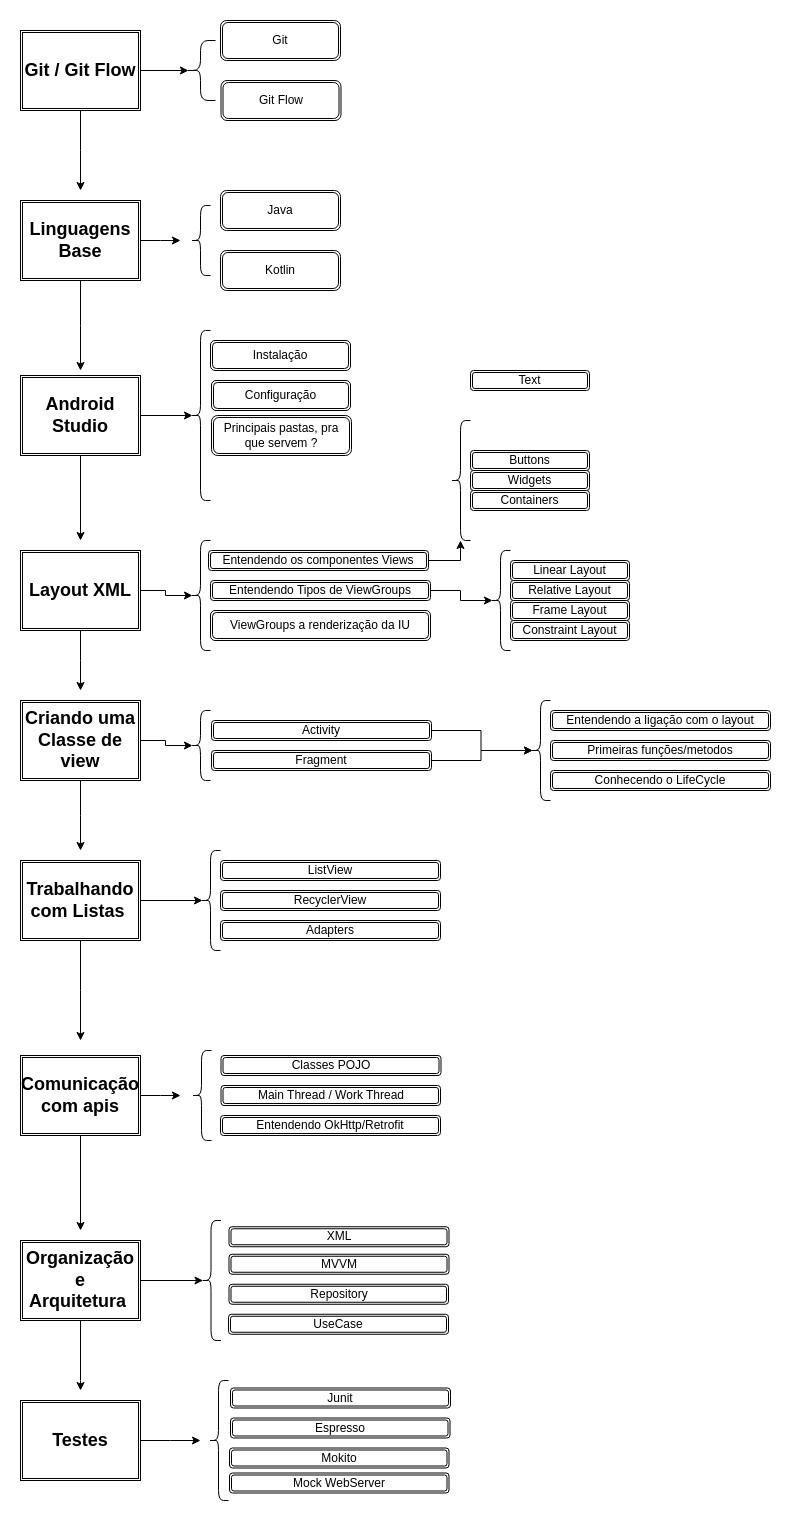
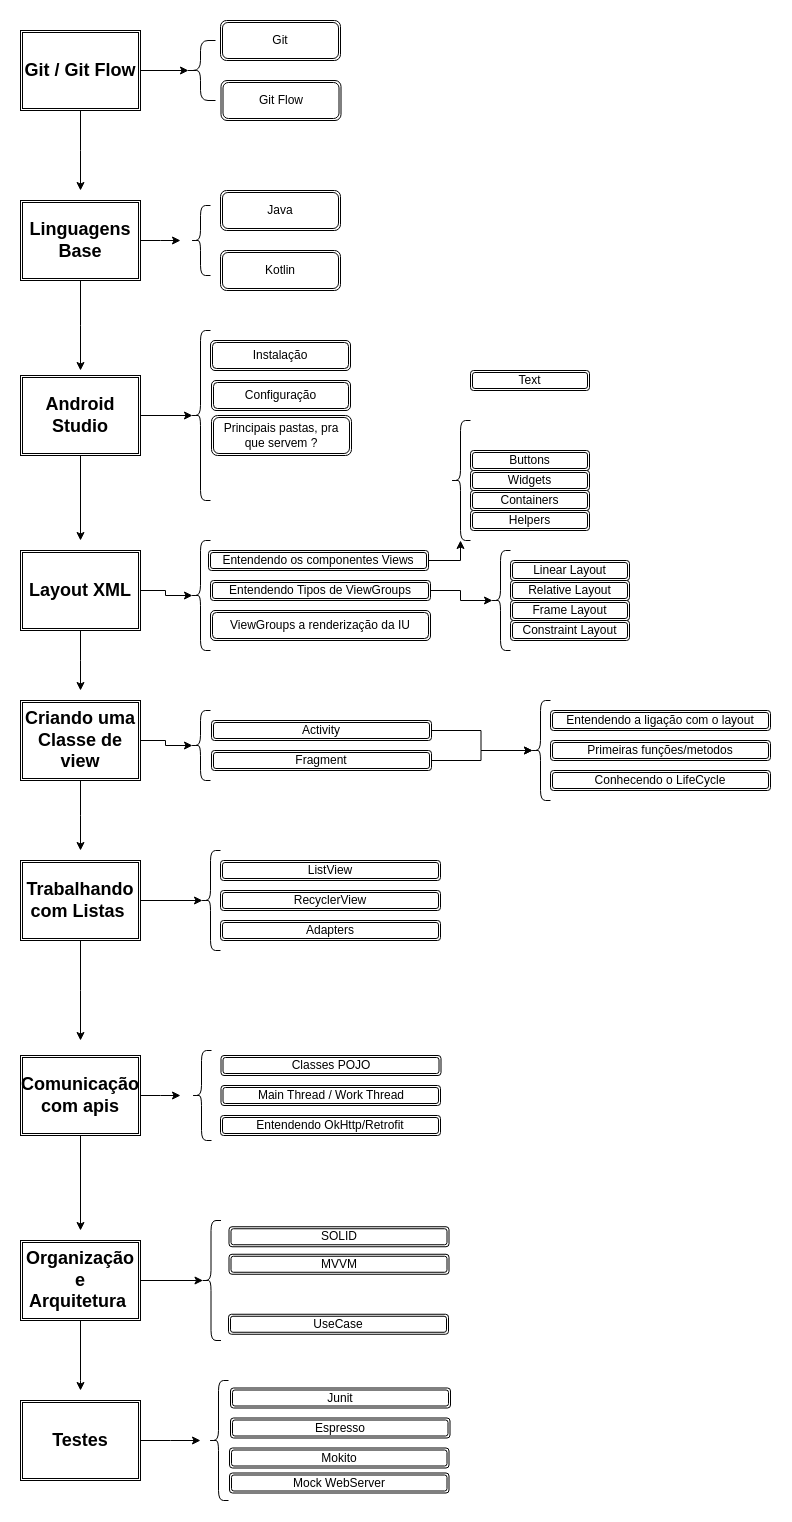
node "Helpers": added
node "XML": label "XML" -> "SOLID"
node "Repository": removed
